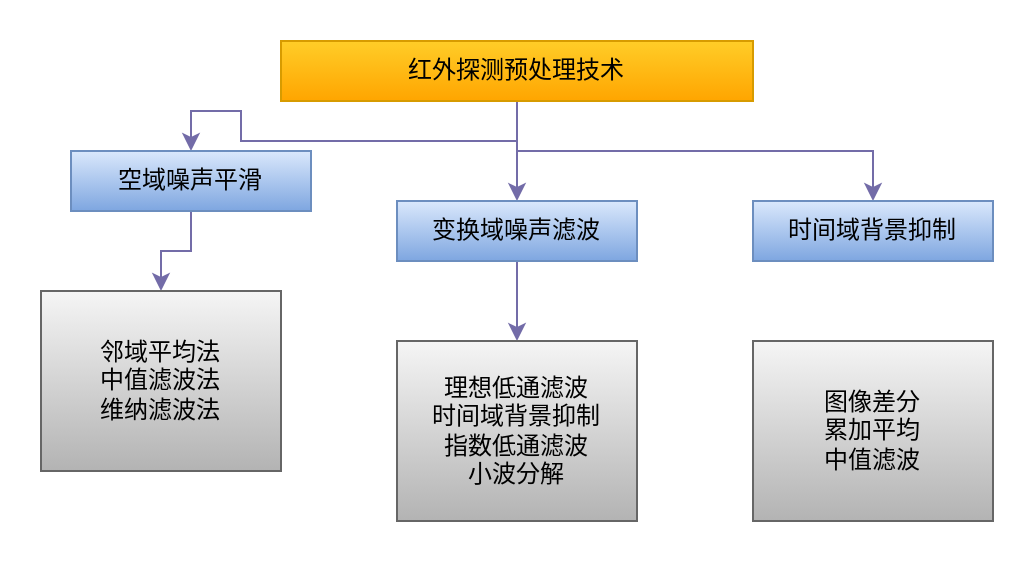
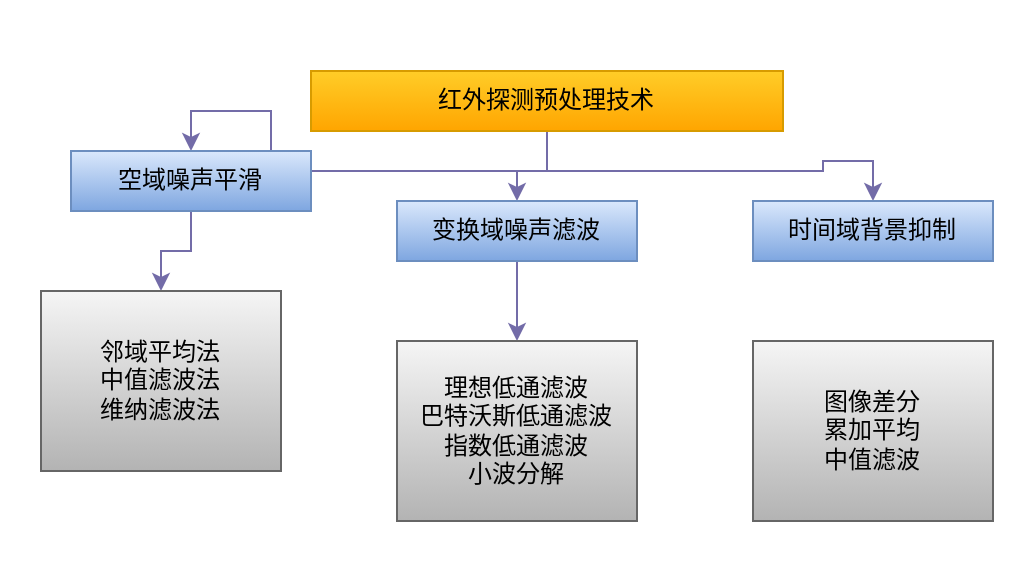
node "红外探测预处理技术": moved (517, 71) -> (547, 101)
node "理想低通滤波 时间域背景抑制 指数低通滤波 小波分解": label "理想低通滤波 时间域背景抑制 指数低通滤波 小波分解" -> "理想低通滤波 巴特沃斯低通滤波 指数低通滤波 小波分解"
